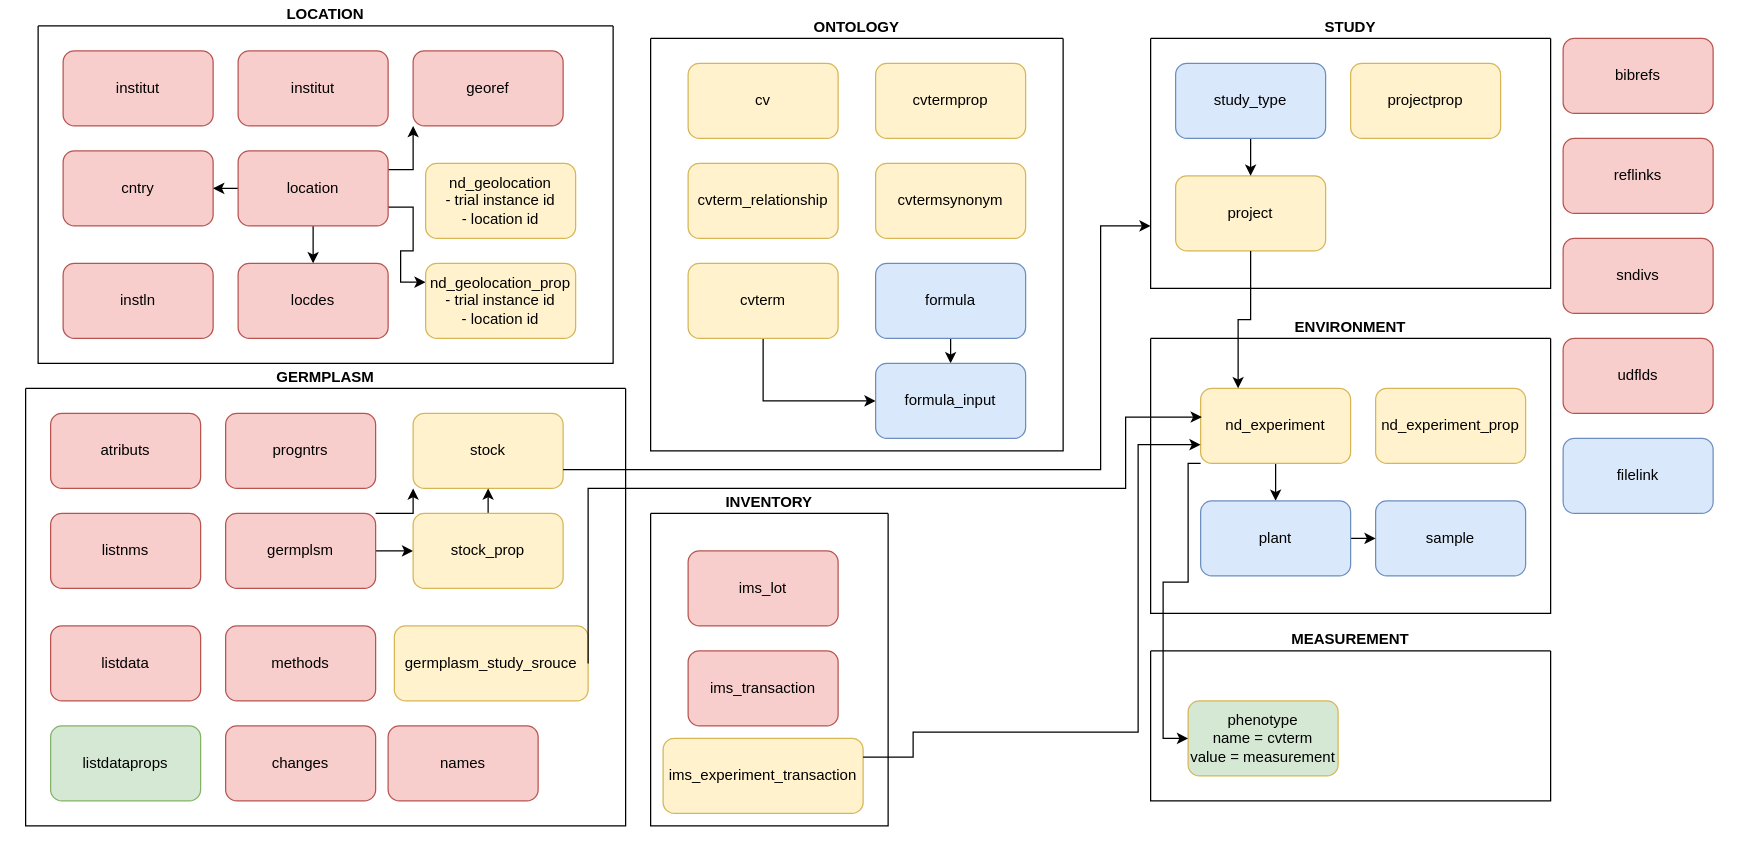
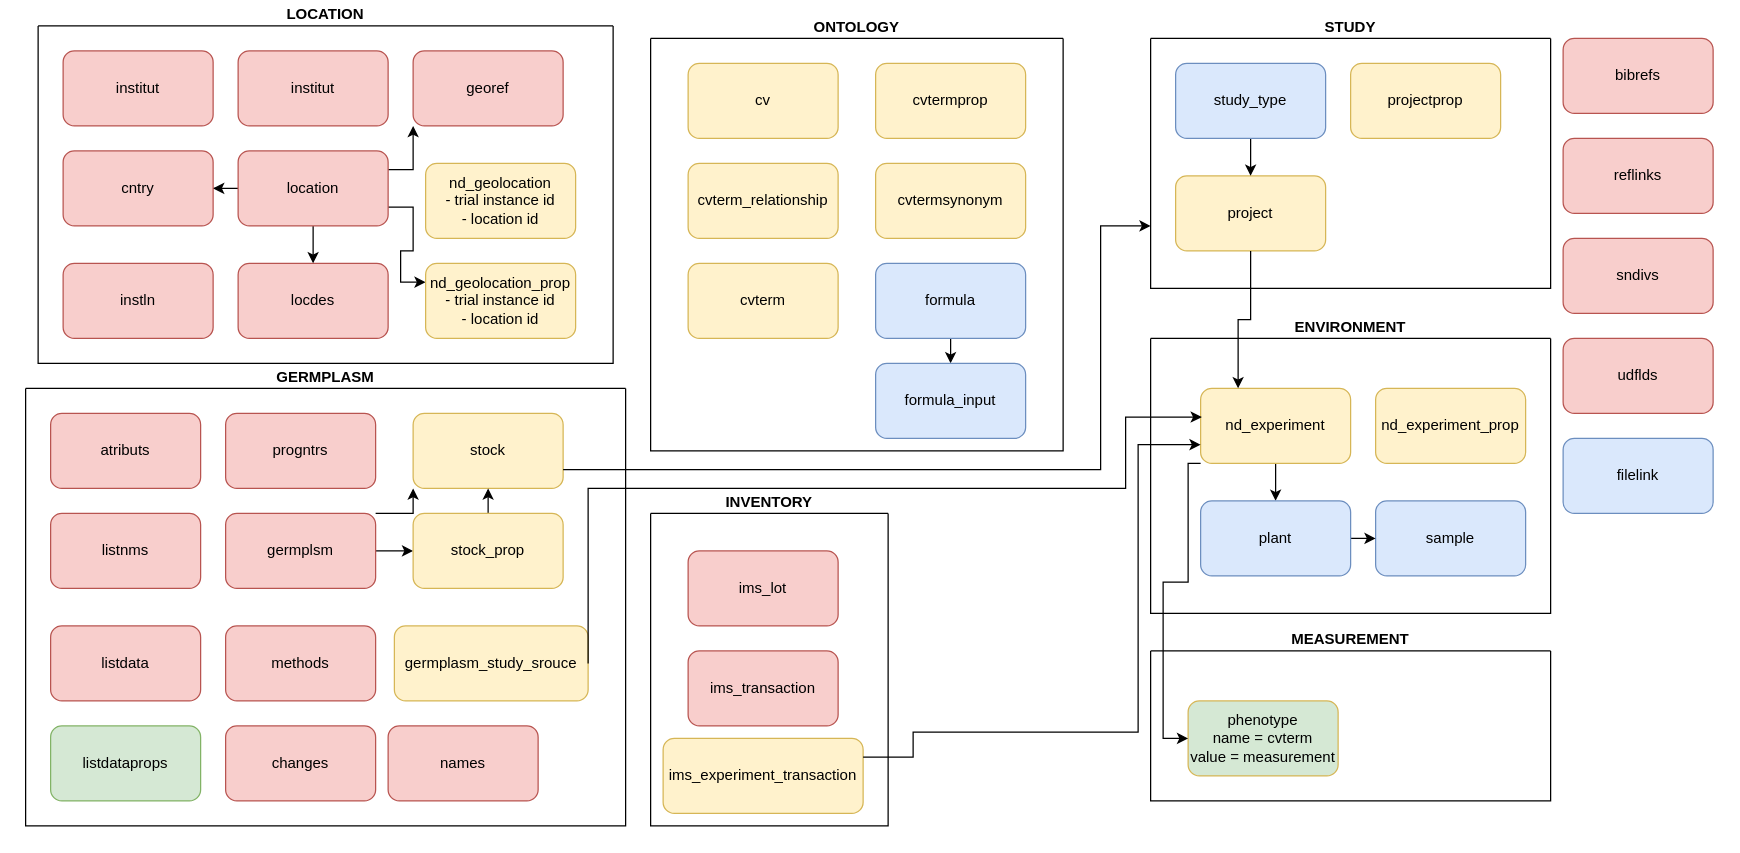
edge "cvterm" -> "formula_input": removed
